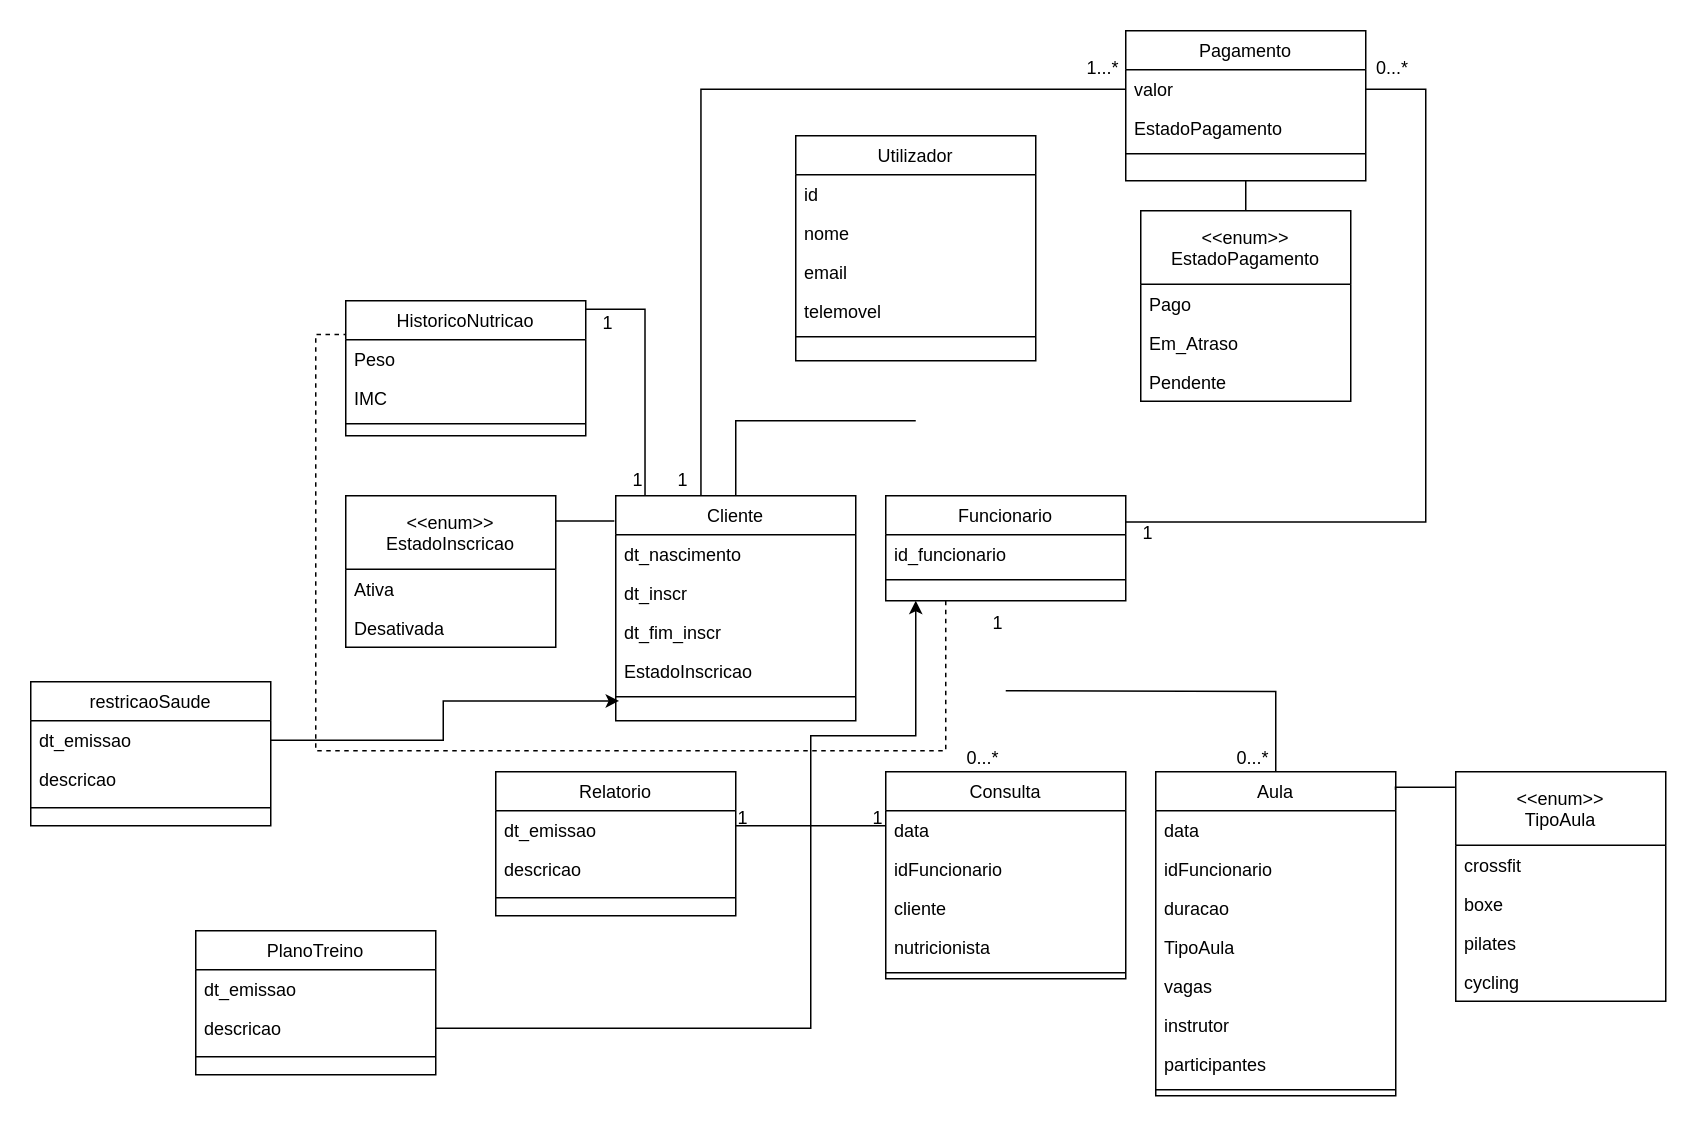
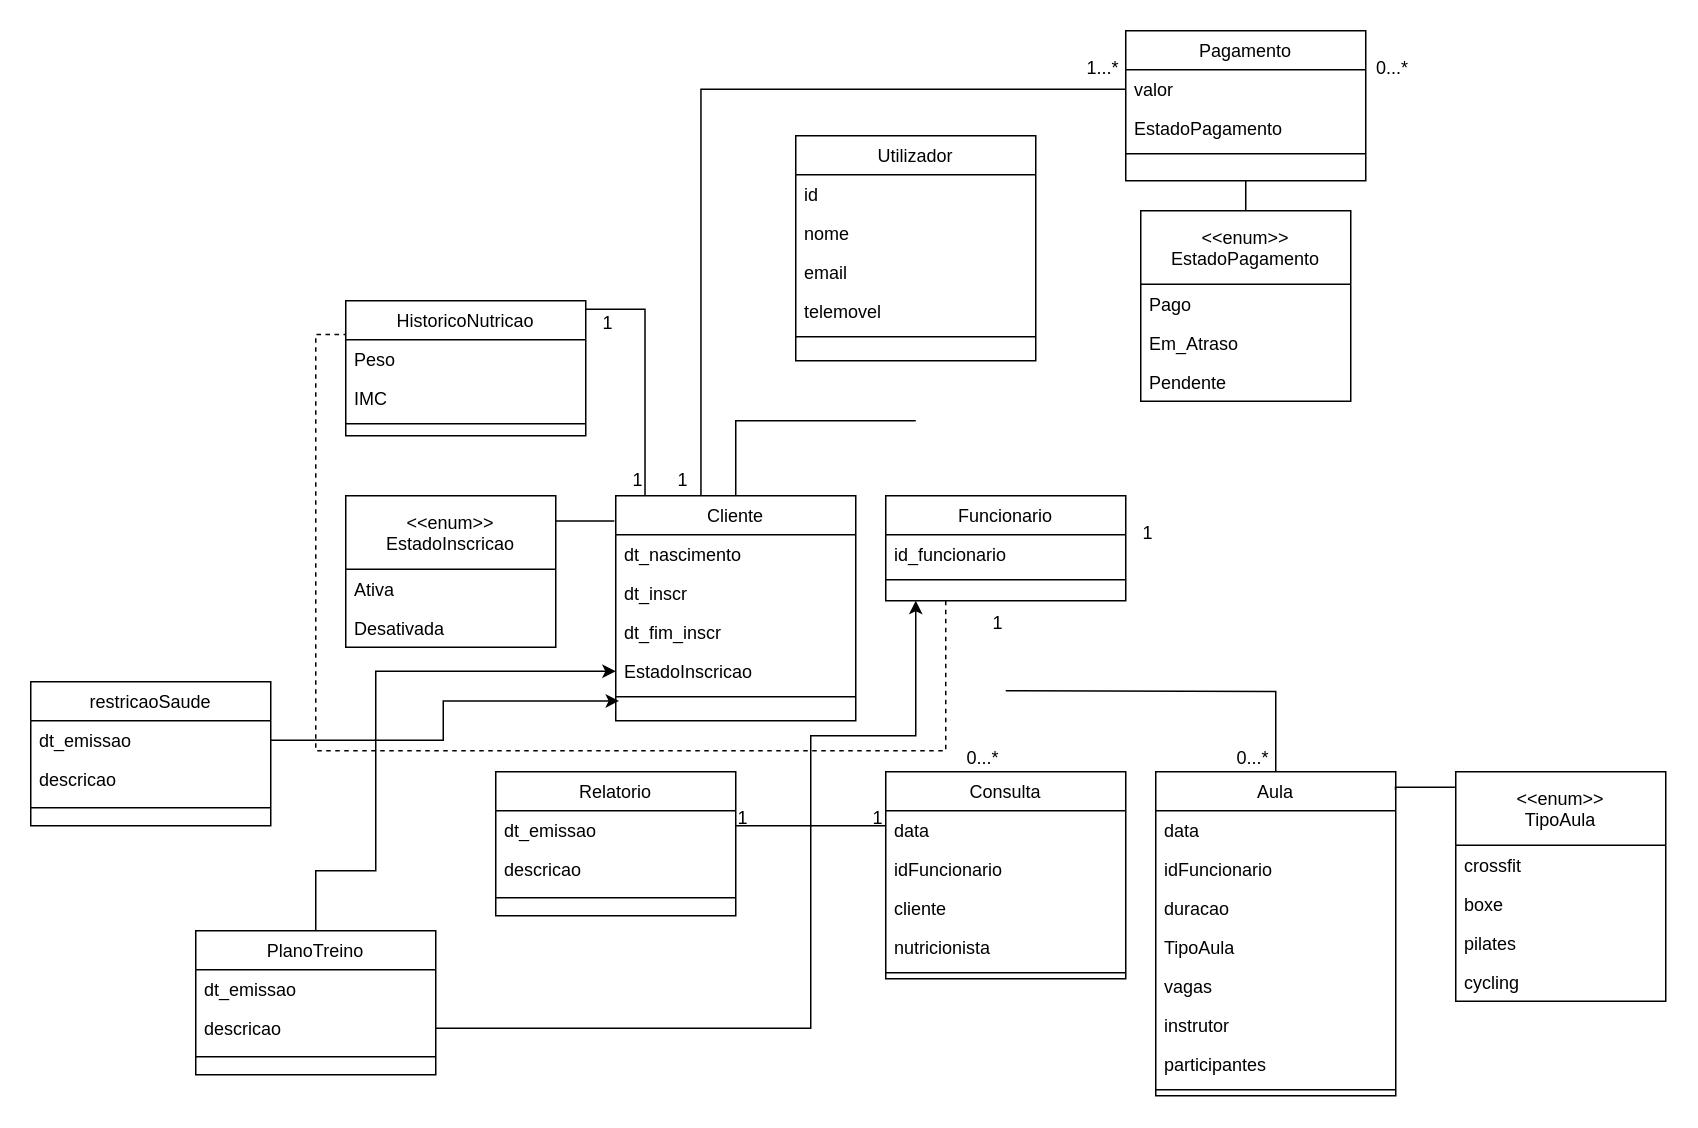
edge "valor" -- "Funcionario": removed
edge "PlanoTreino" -> "EstadoInscricao": added
